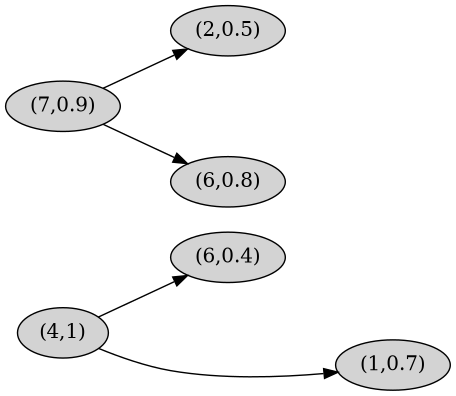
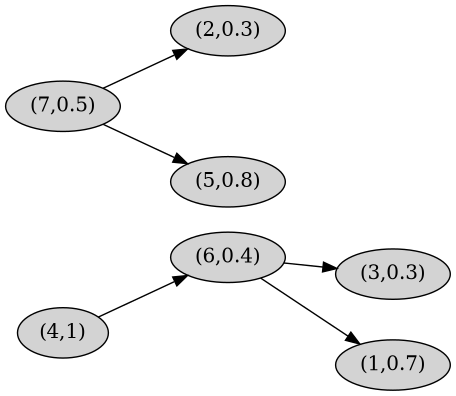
node "(2,0.5)": label "(2,0.5)" -> "(2,0.3)"
node "(7,0.9)": label "(7,0.9)" -> "(7,0.5)"
node "(6,0.8)": label "(6,0.8)" -> "(5,0.8)"
node "(3,0.3)": added
edge "(4,1)" -> "(1,0.7)": now "(6,0.4)" -> "(1,0.7)"
